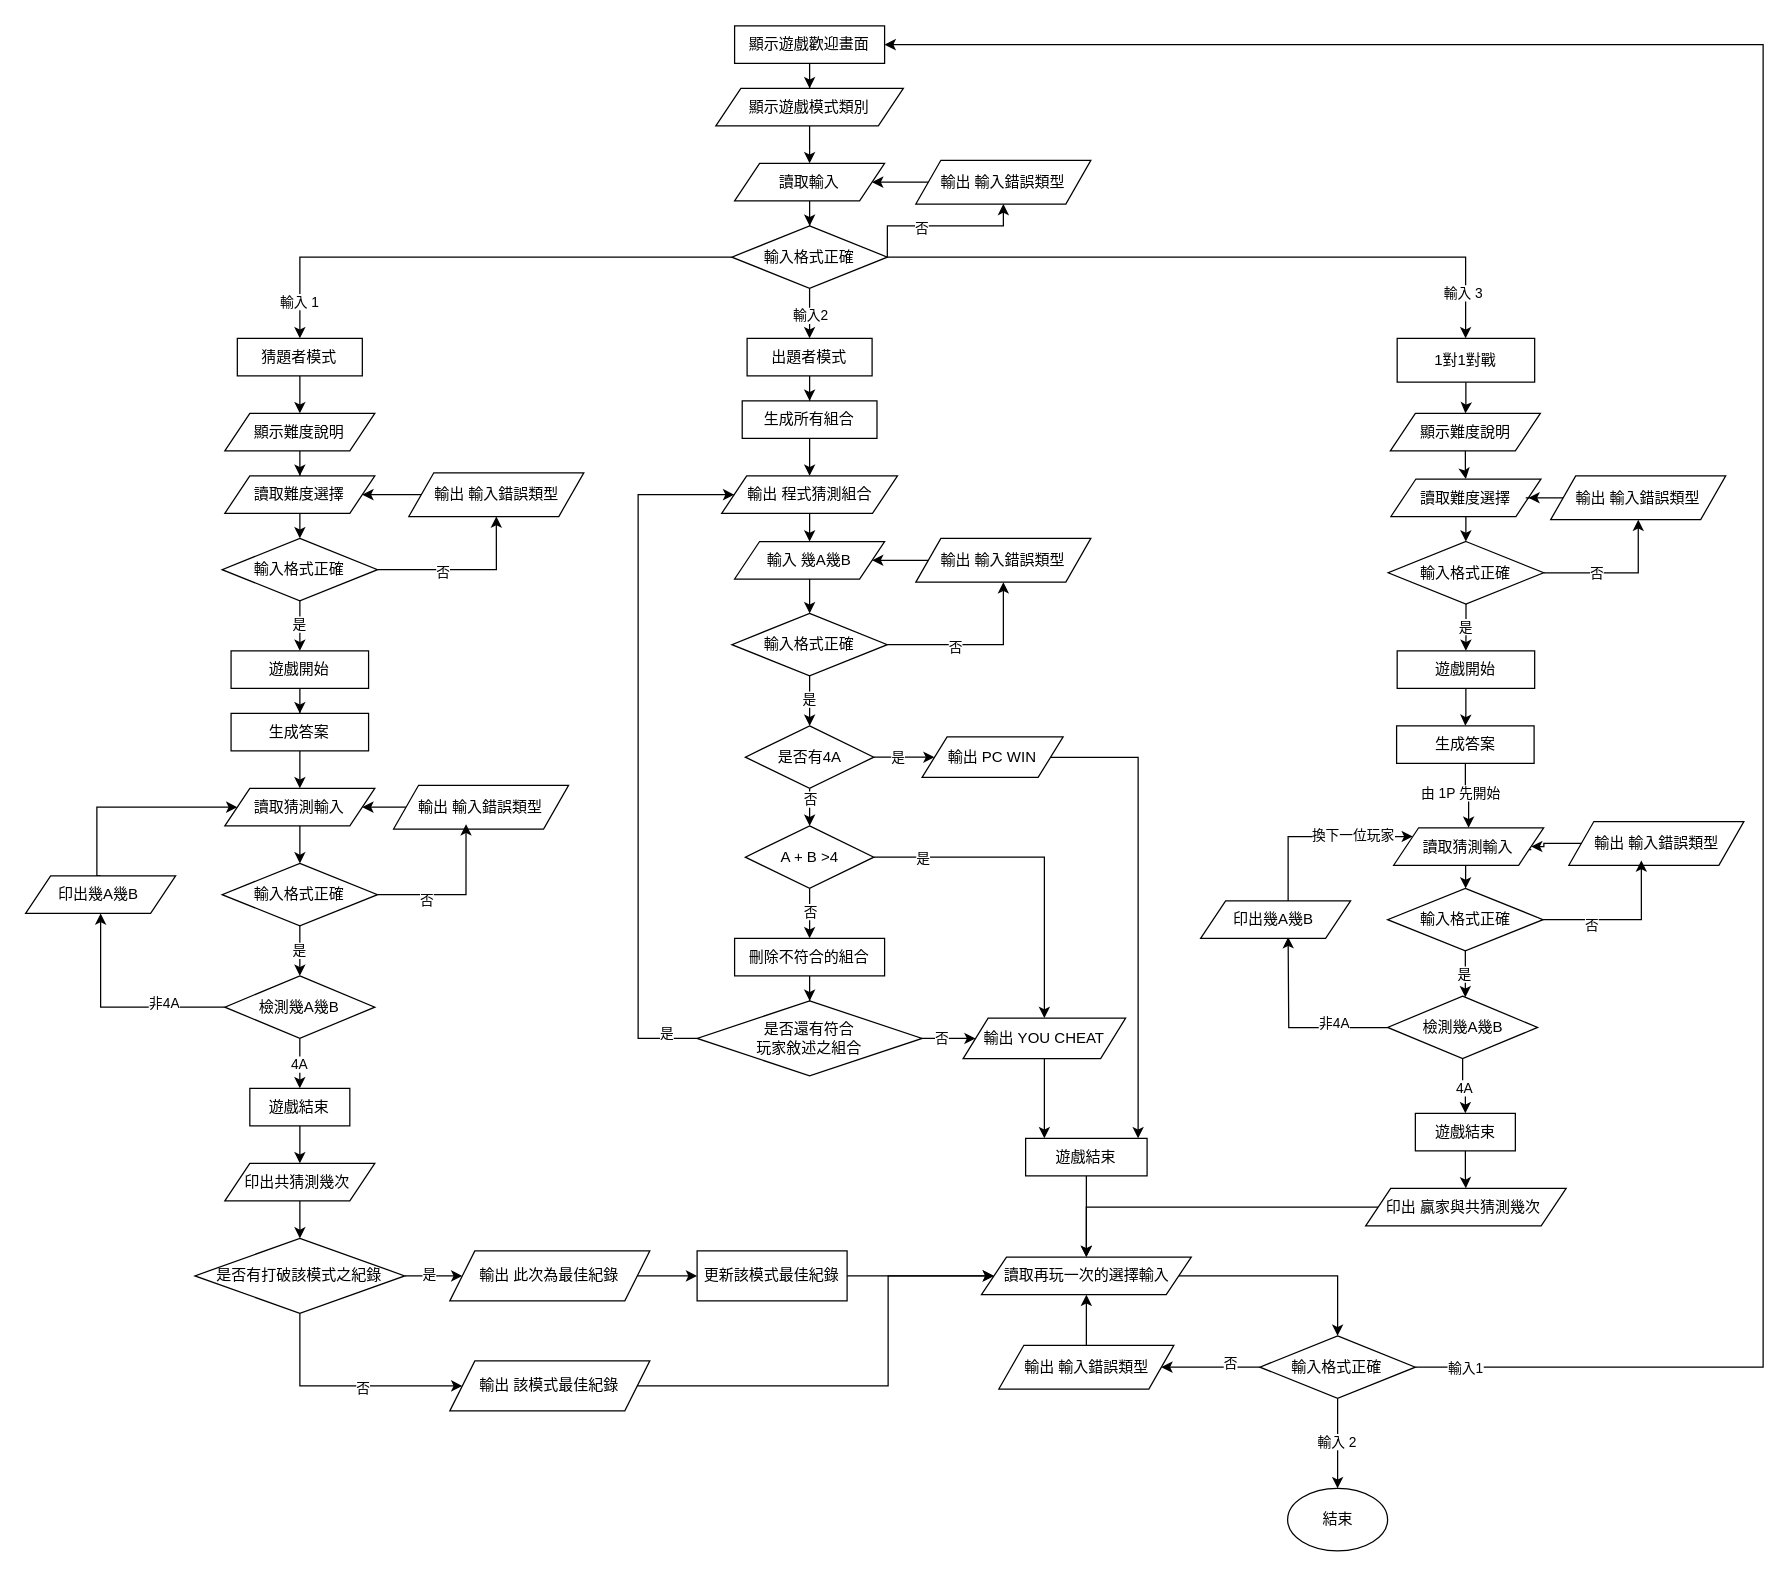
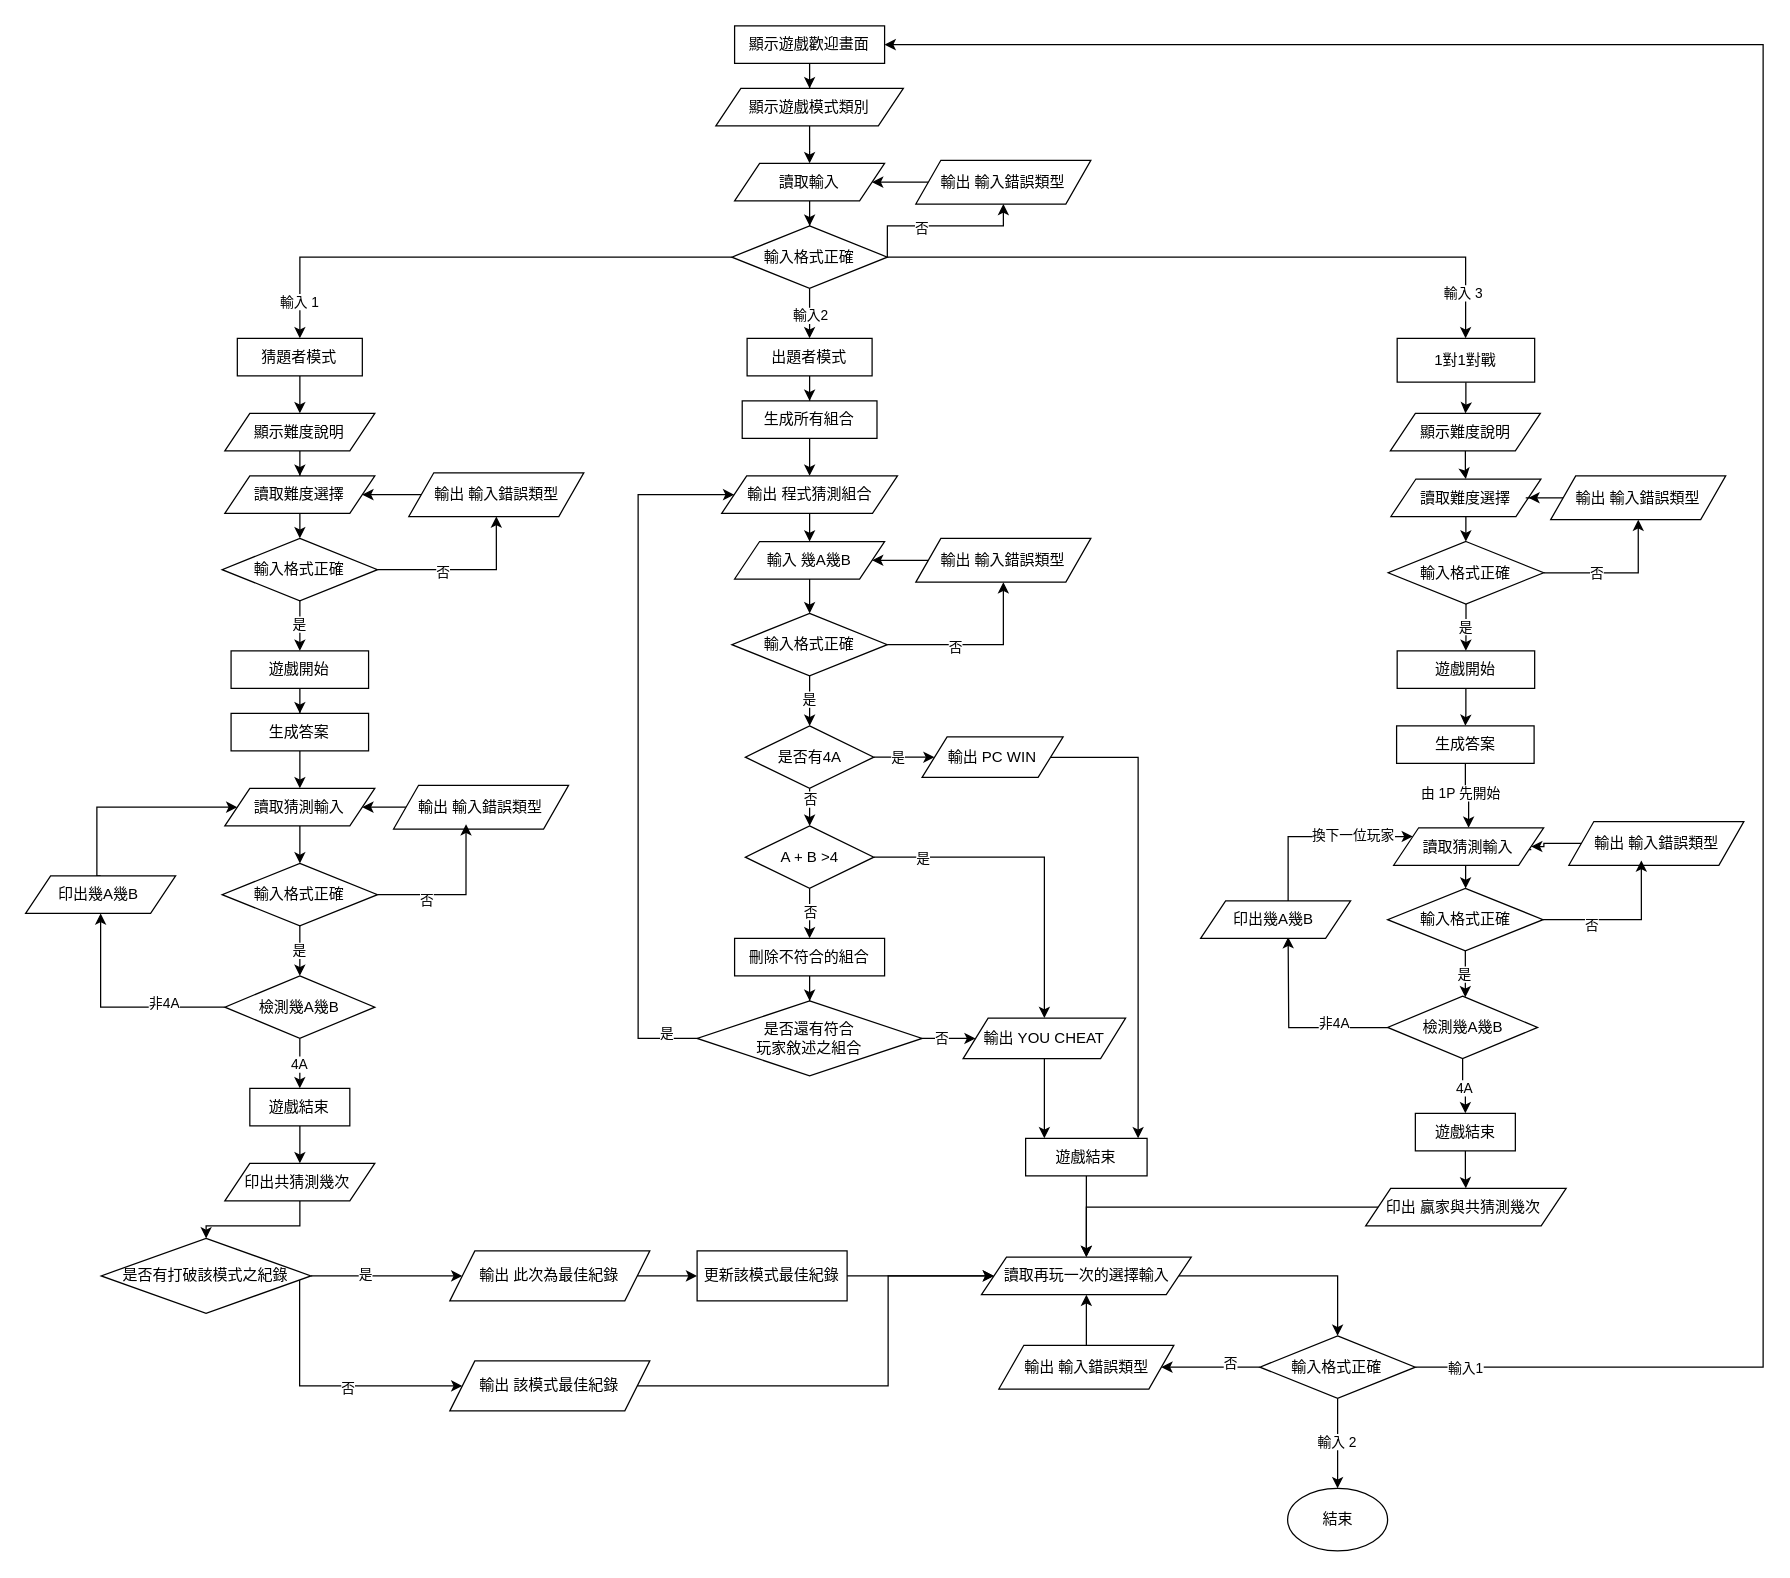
node "是否有打破該模式之紀錄": moved (300, 1276) -> (206, 1276)
